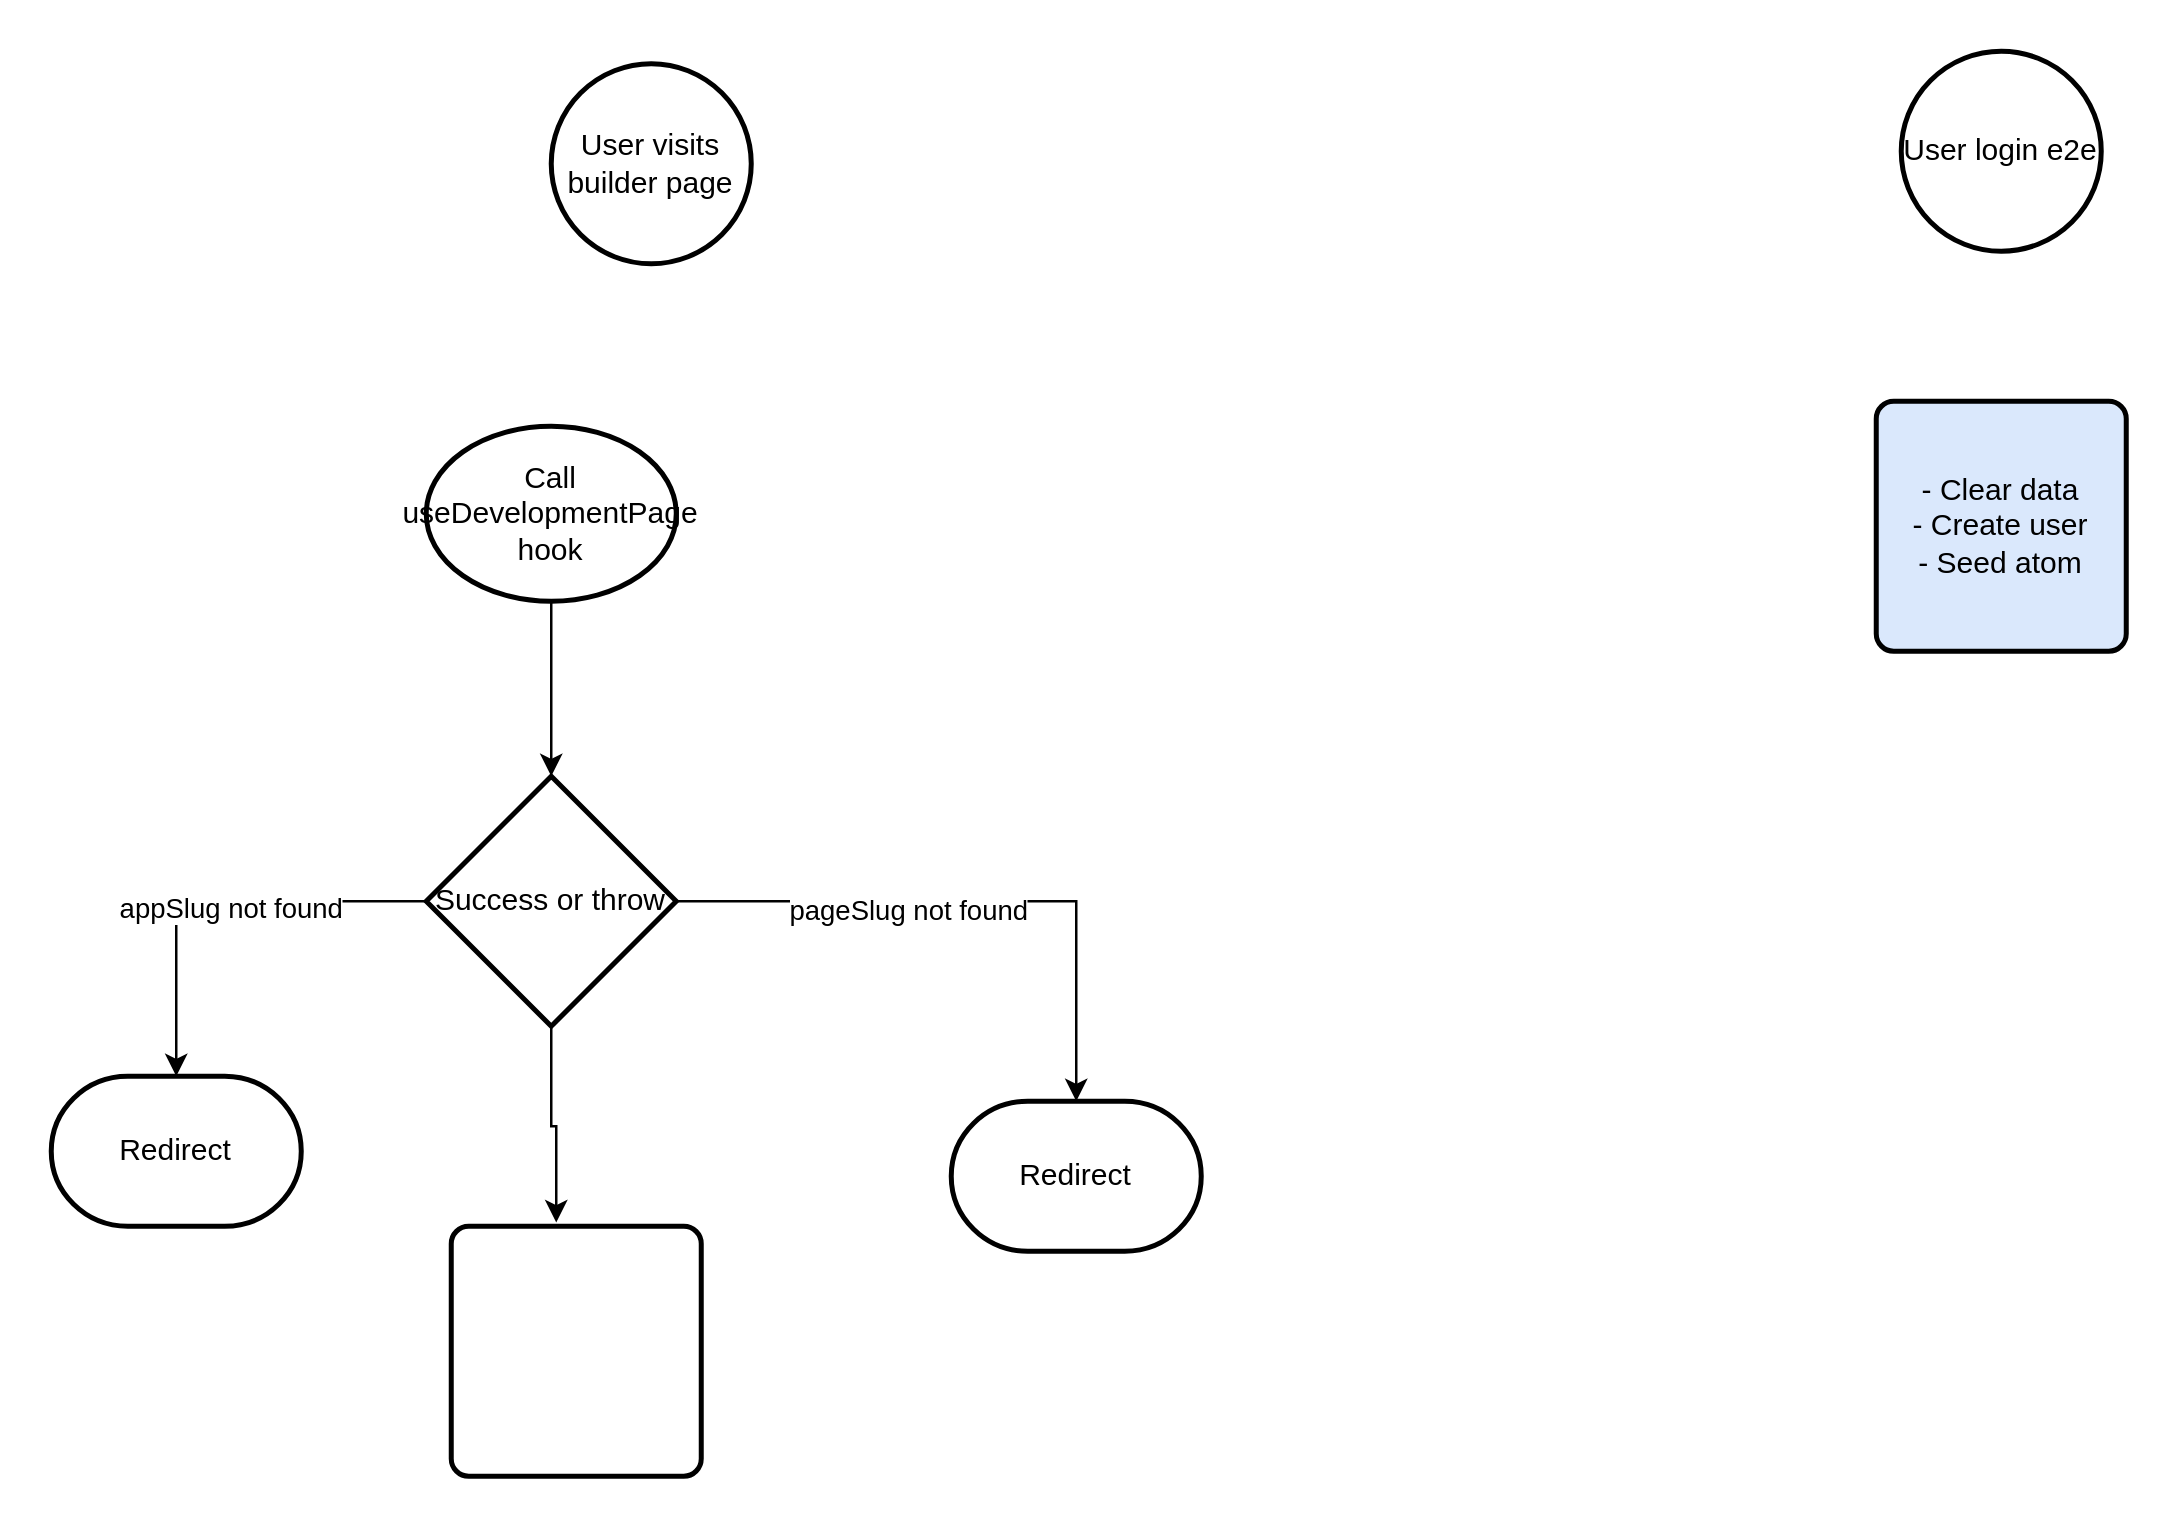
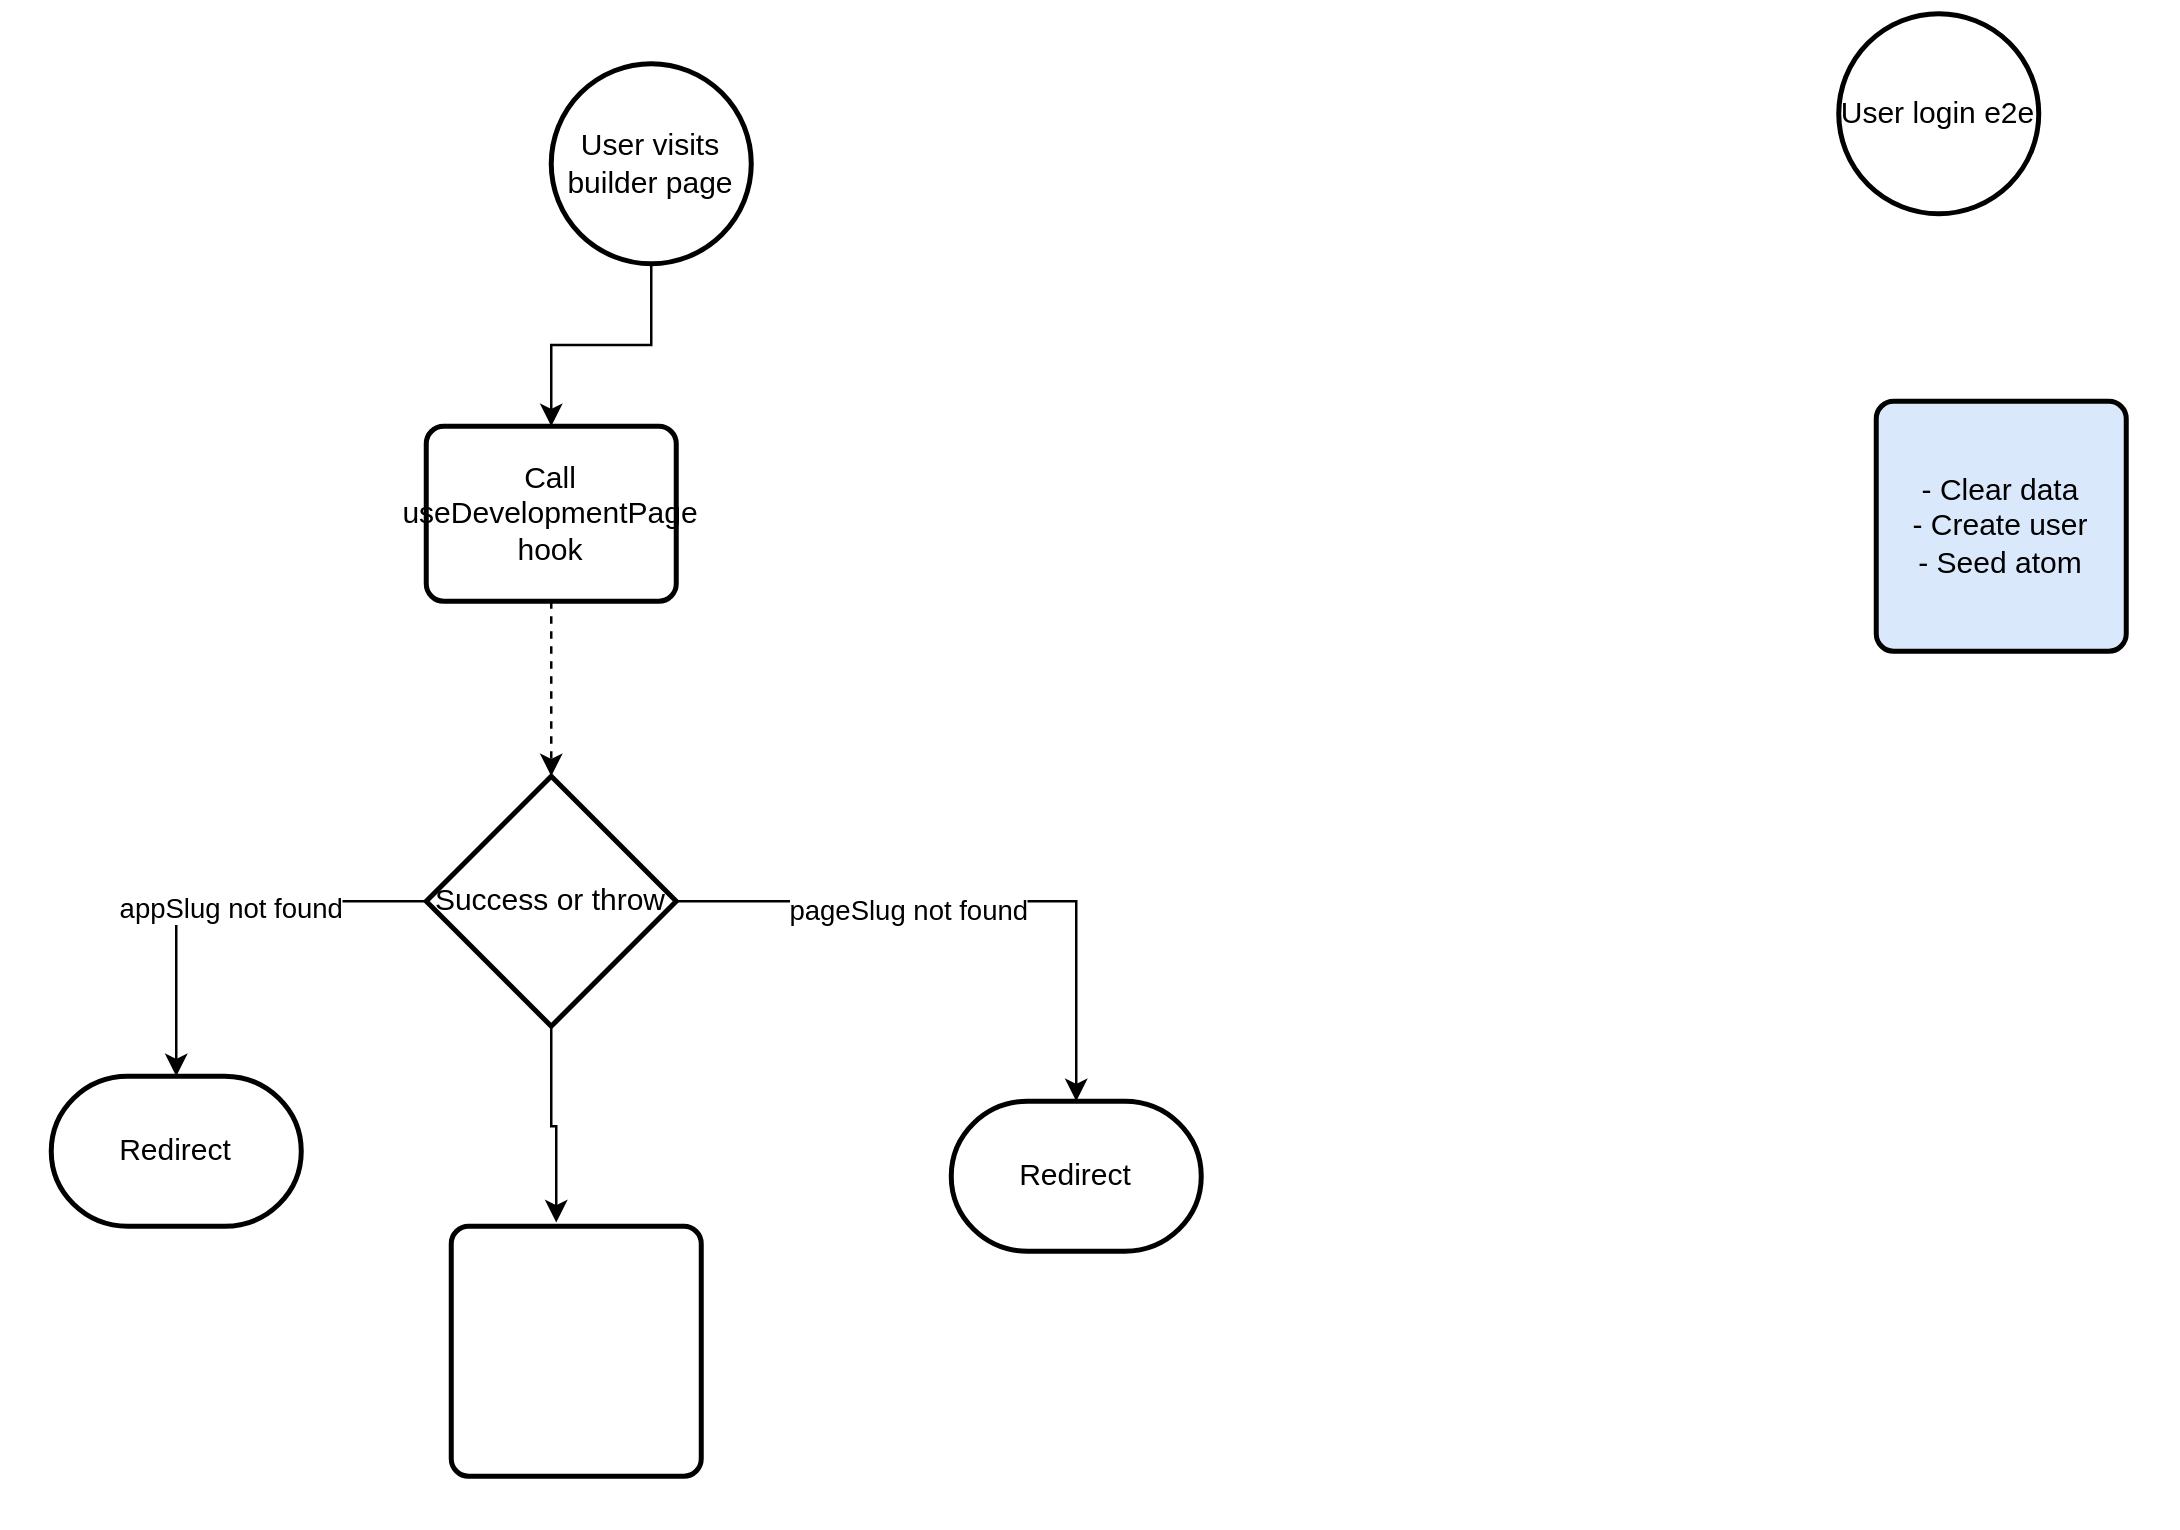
node "User login e2e": moved (2001, 151) -> (1939, 114)
edge "User visits builder page" -> "Call useDevelopmentPage hook": added
node "Call useDevelopmentPage hook": shape ellipse -> rounded rectangle
edge "Call useDevelopmentPage hook" -> "Success or throw": style solid -> dashed
